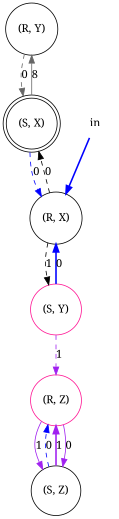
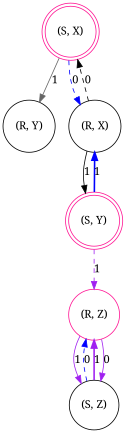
edge "(R, Y)" -> "(S, X)": removed, label "0"
edge "(S, X)" -> "(R, Y)": label "8" -> "1"
node "(S, X)": color black -> deeppink
node "in": removed
edge "(R, X)" -> "(S, Y)": style dashed -> solid
edge "(S, Y)" -> "(R, X)": label "0" -> "1"
node "(S, Y)": shape circle -> doublecircle
